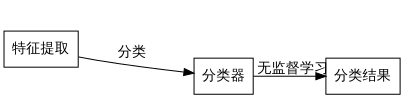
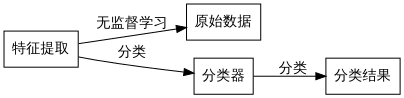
node "原始数据": added
edge "分类器" -> "分类结果": label "无监督学习" -> "分类"
